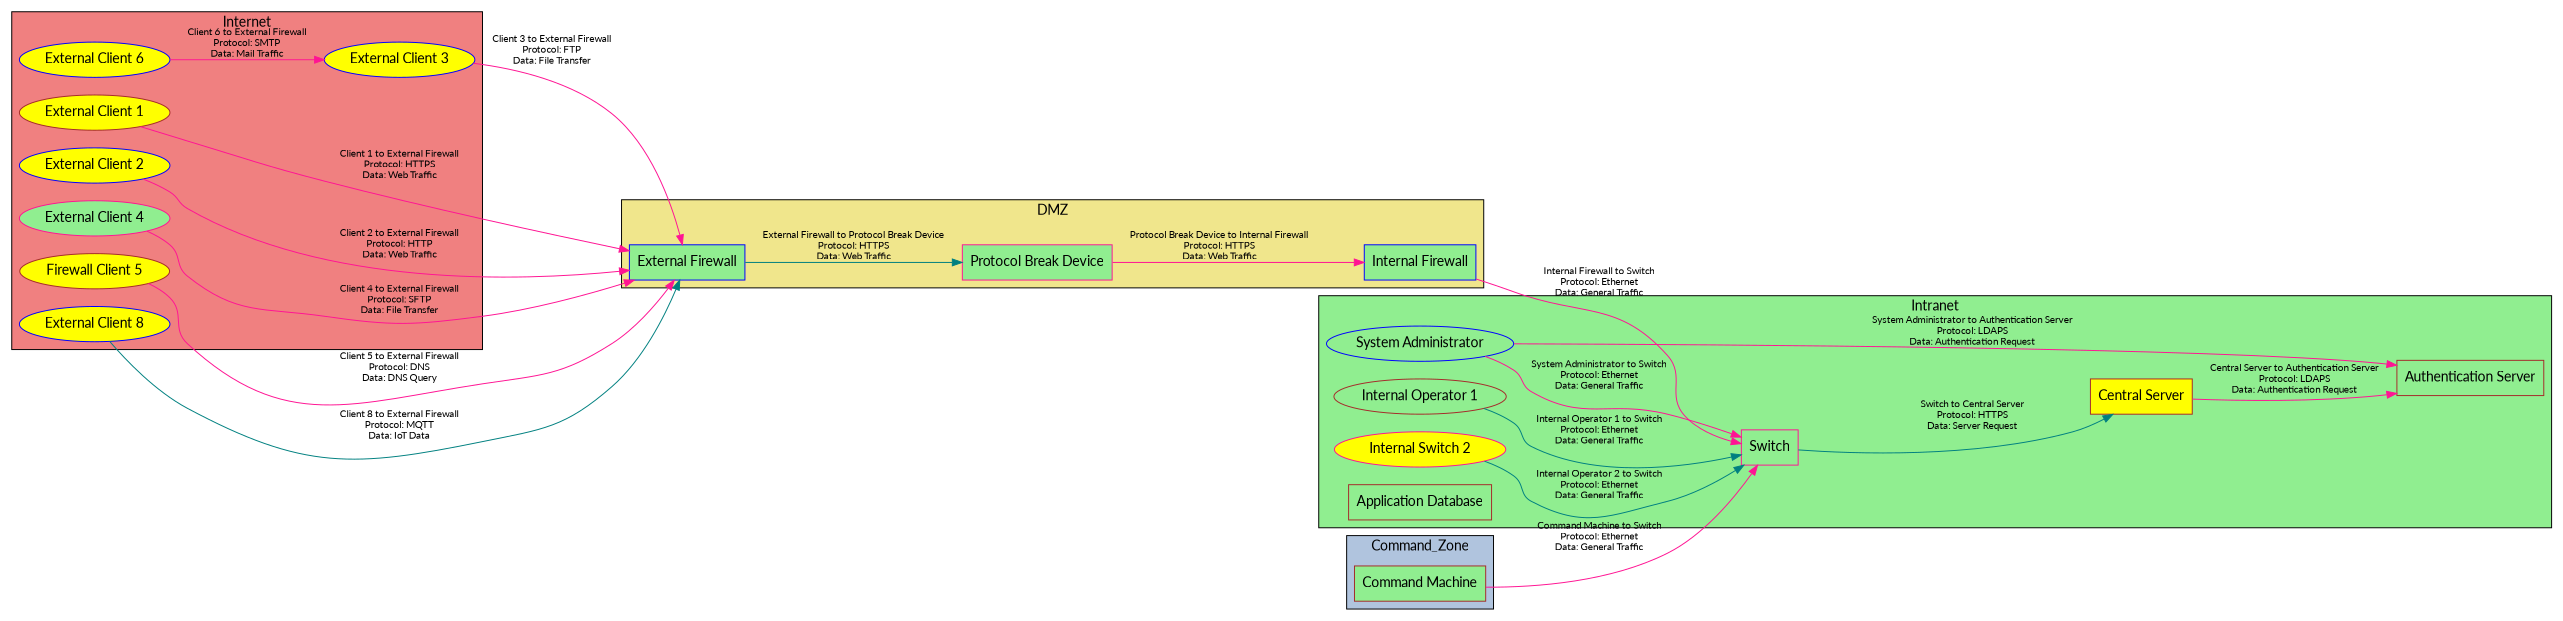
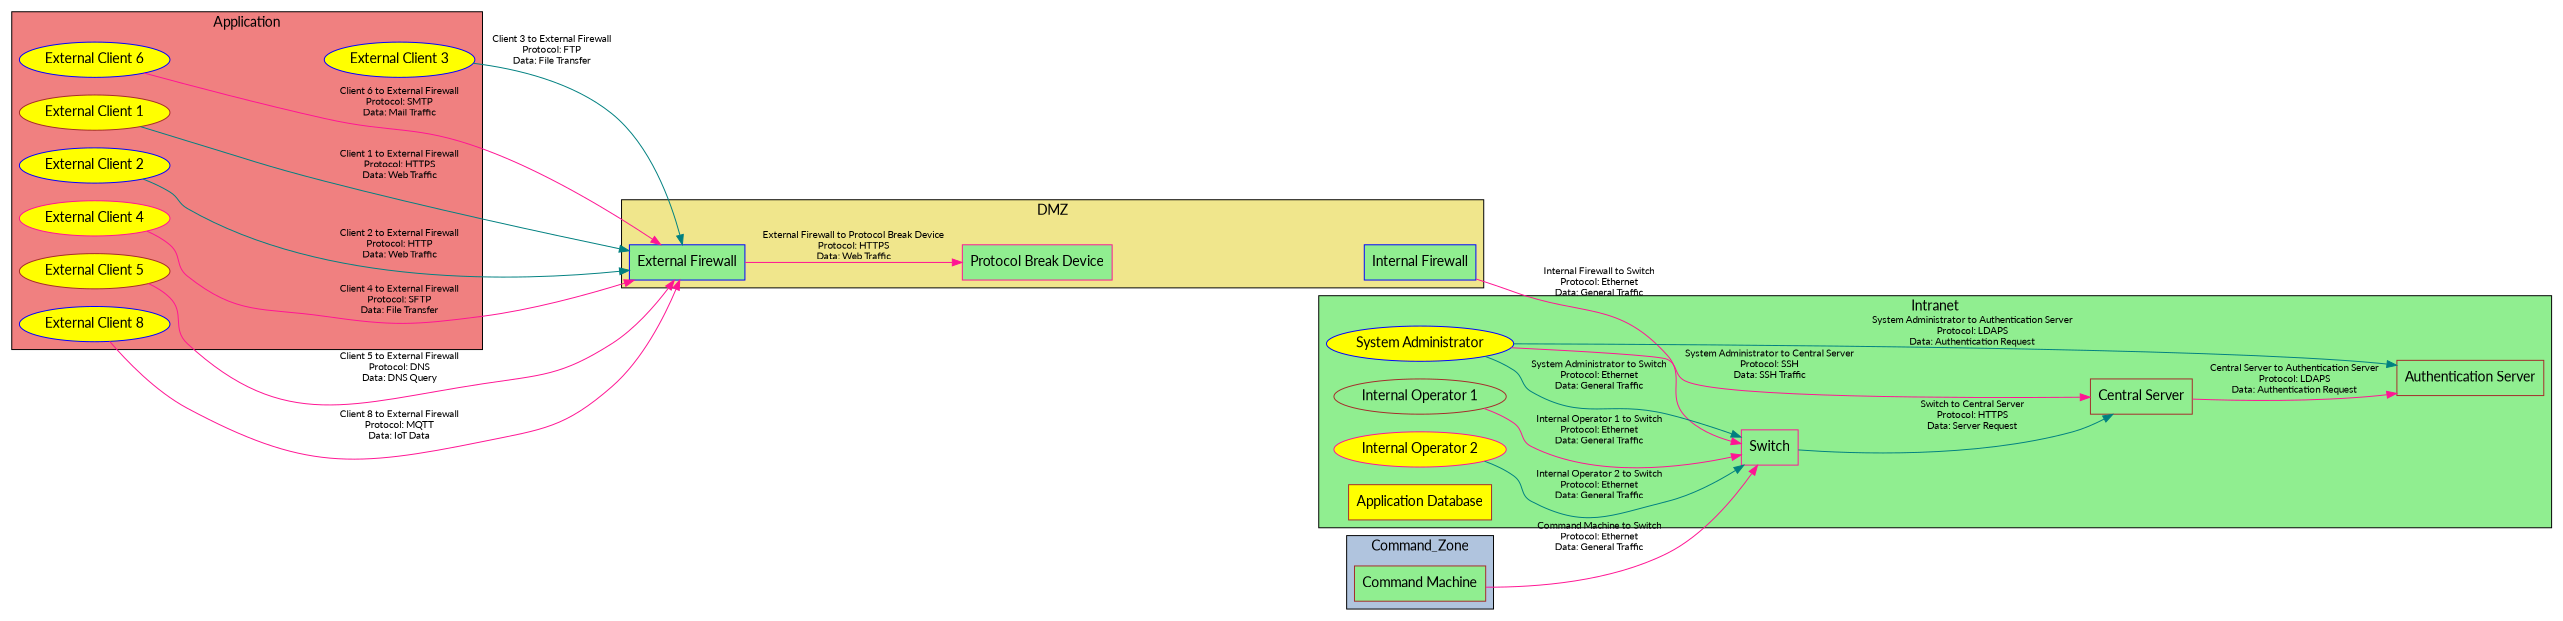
cluster "Internet": label "Internet" -> "Application"
edge "External Client 6" -> "External Client 3": now "External Client 6" -> "External Firewall"
edge "External Client 3" -> "External Firewall": color deeppink -> teal
edge "External Client 1" -> "External Firewall": color deeppink -> teal
node "External Client 4": fillcolor lightgreen -> yellow
edge "External Firewall" -> "Protocol Break Device": color teal -> deeppink
edge "Protocol Break Device" -> "Internal Firewall": removed, label "Protocol Break Device to Internal Firewall Protocol: HTTPS Data: Web Traffic"
edge "External Client 2" -> "External Firewall": color deeppink -> teal
node "Firewall Client 5": label "Firewall Client 5" -> "External Client 5"
node "System Administrator": fillcolor lightgreen -> yellow
edge "System Administrator" -> "Authentication Server": color deeppink -> teal
edge "System Administrator" -> "Central Server": added, label "System Administrator to Central Server Protocol: SSH Data: SSH Traffic"
node "Central Server": fillcolor yellow -> lightgreen
edge "System Administrator" -> "Switch": color deeppink -> teal
node "Internal Switch 2": label "Internal Switch 2" -> "Internal Operator 2"
edge "External Client 8" -> "External Firewall": color teal -> deeppink
edge "Internal Operator 1" -> "Switch": color teal -> deeppink
node "Application Database": fillcolor lightgreen -> yellow
